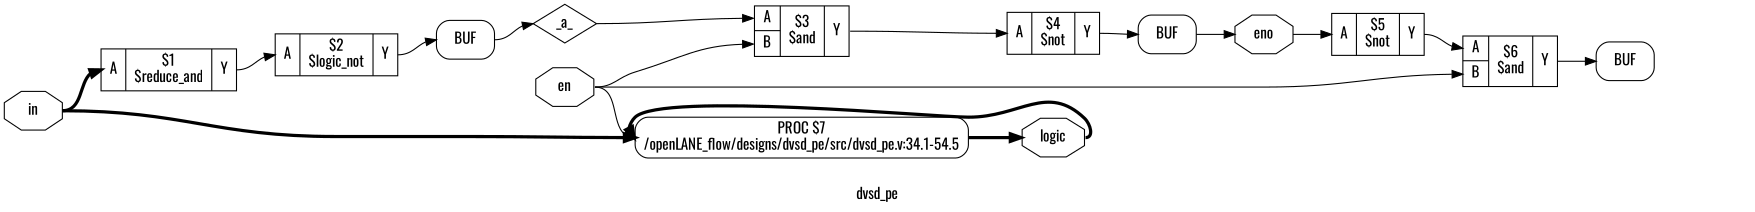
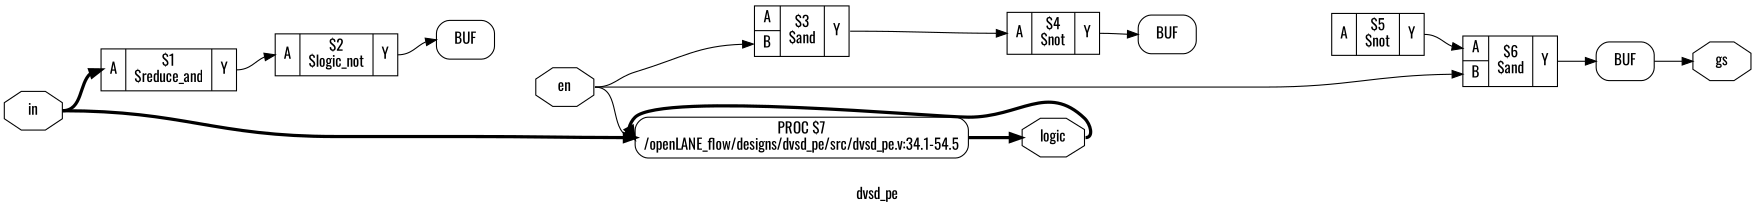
node "_a_": removed
node "eno": removed
node "gs": added
